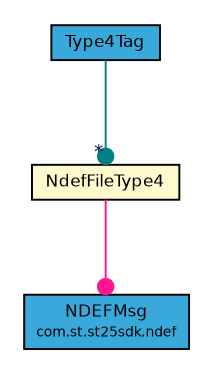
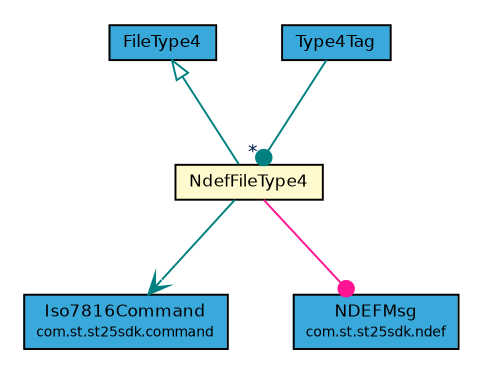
node "FileType4": added
node "Iso7816Command": added
